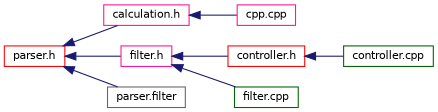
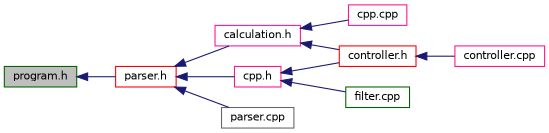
edge "controller.h" -> "calculation.h": added
node "filter.h": label "filter.h" -> "cpp.h"
node "controller.cpp": color darkgreen -> deeppink
node "program.h": added
node "parser.filter": label "parser.filter" -> "parser.cpp"
